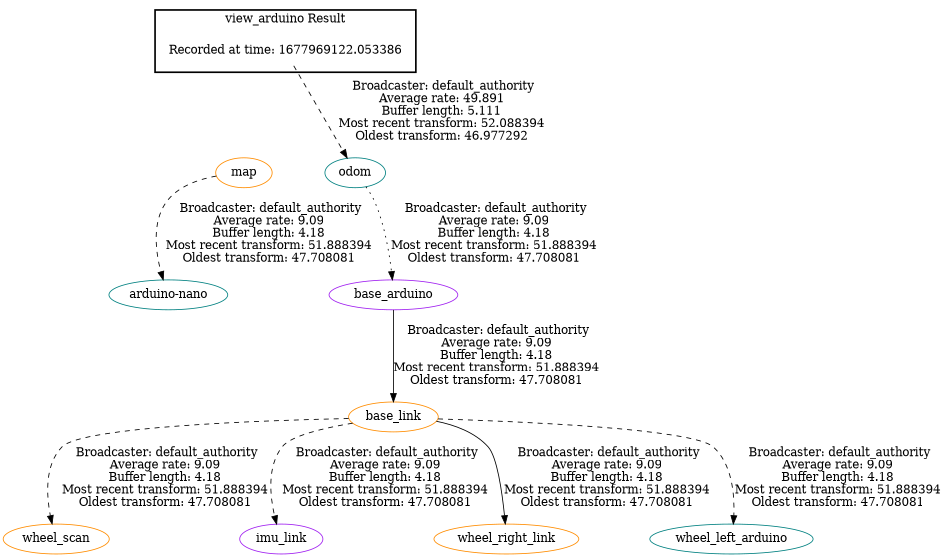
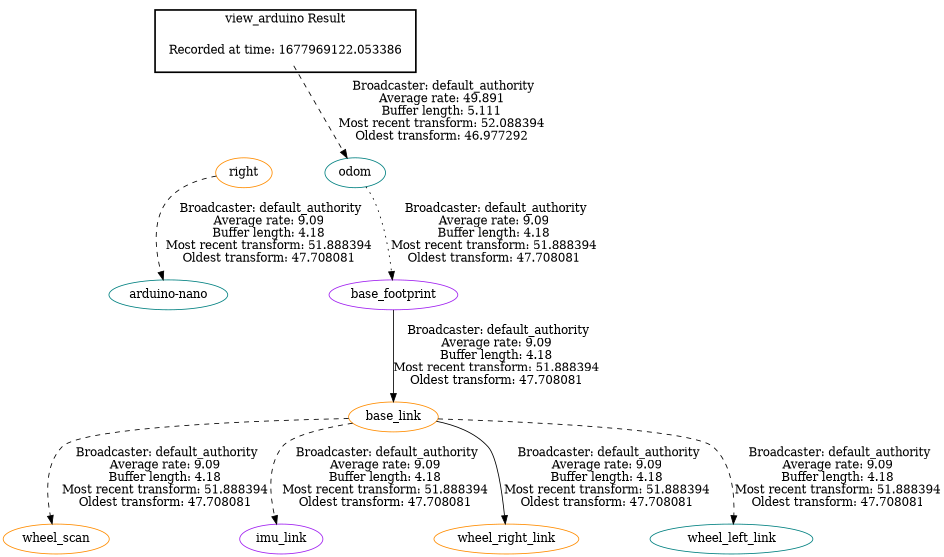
node "map": label "map" -> "right"
node "base_arduino": label "base_arduino" -> "base_footprint"
node "wheel_left_arduino": label "wheel_left_arduino" -> "wheel_left_link"
